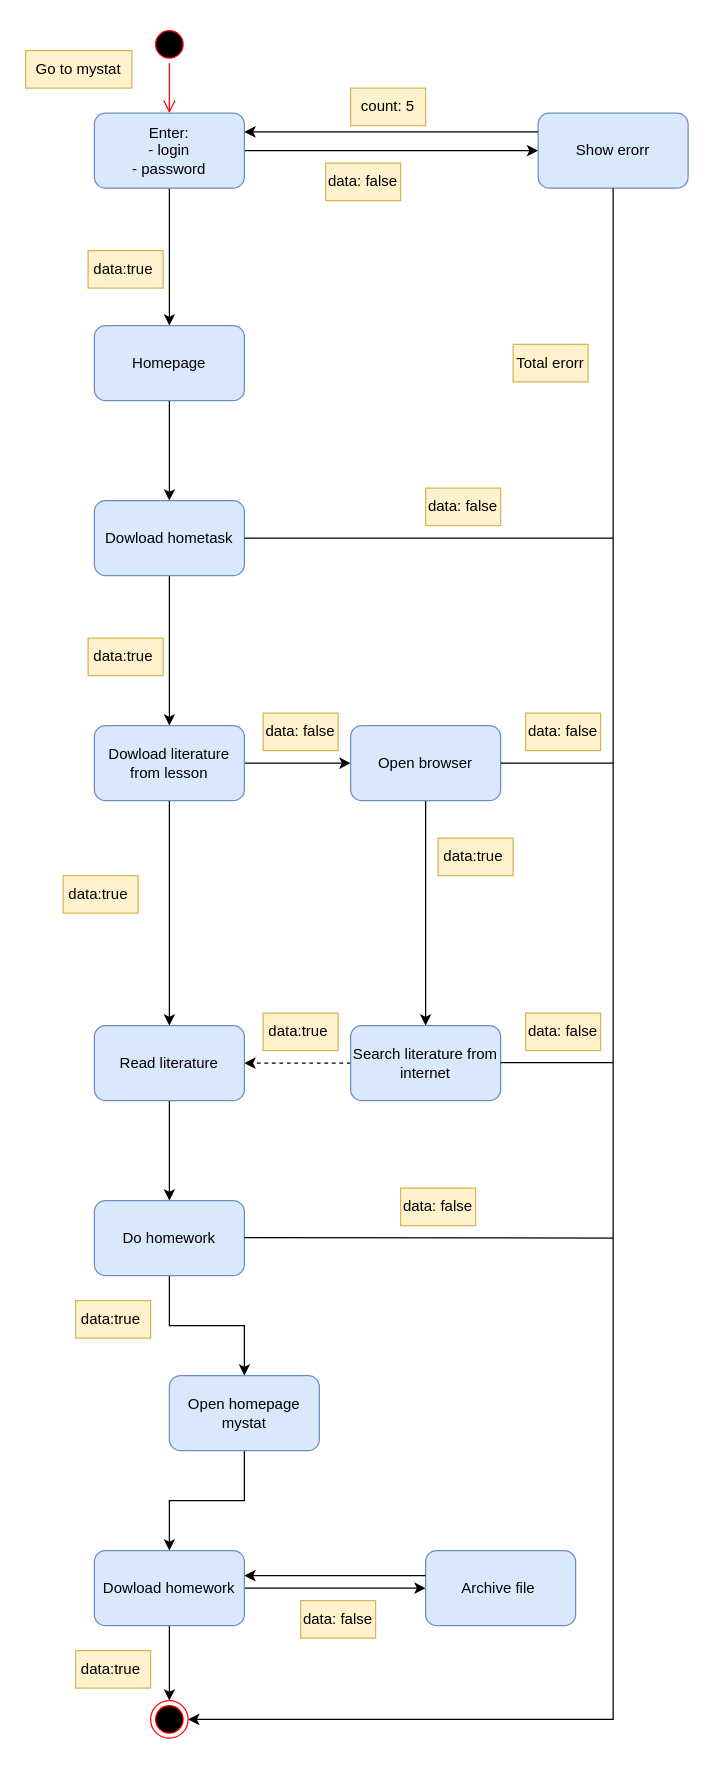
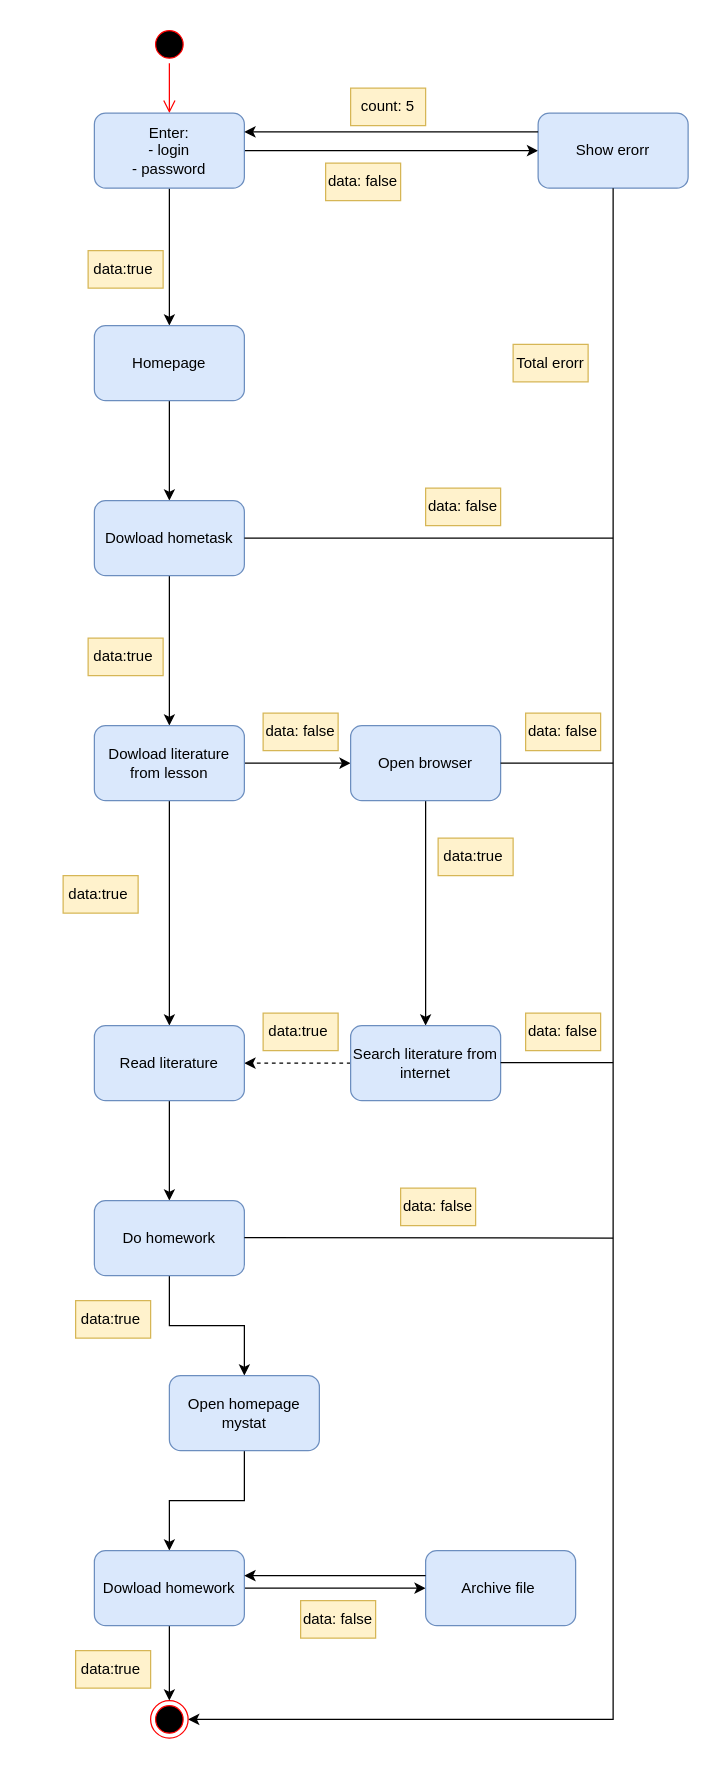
node "Go to mystat": removed
